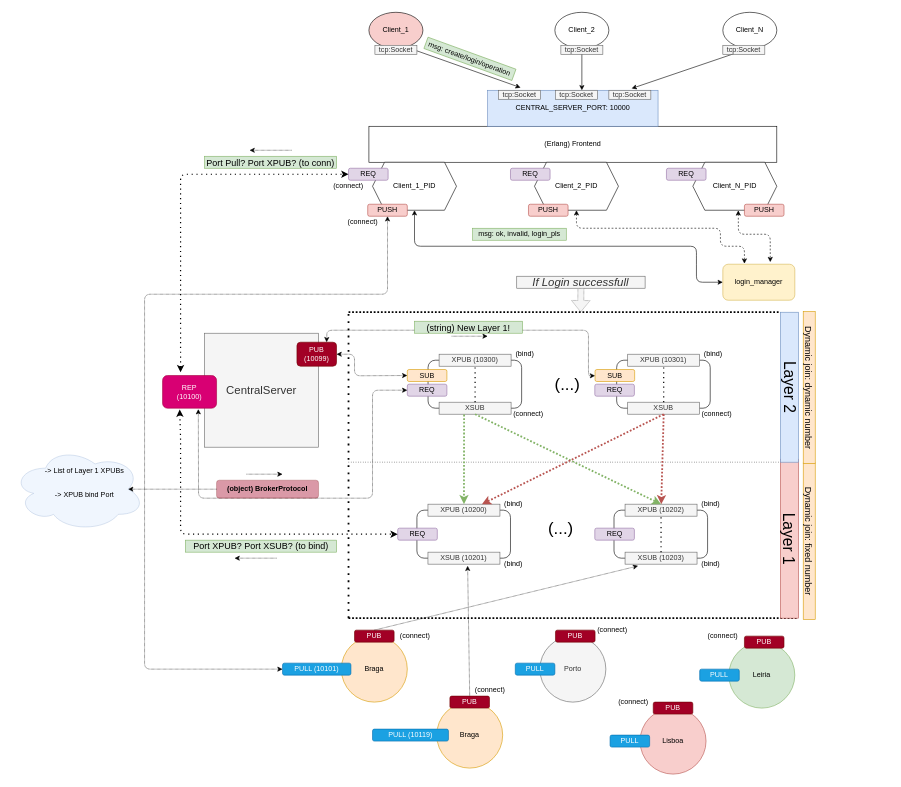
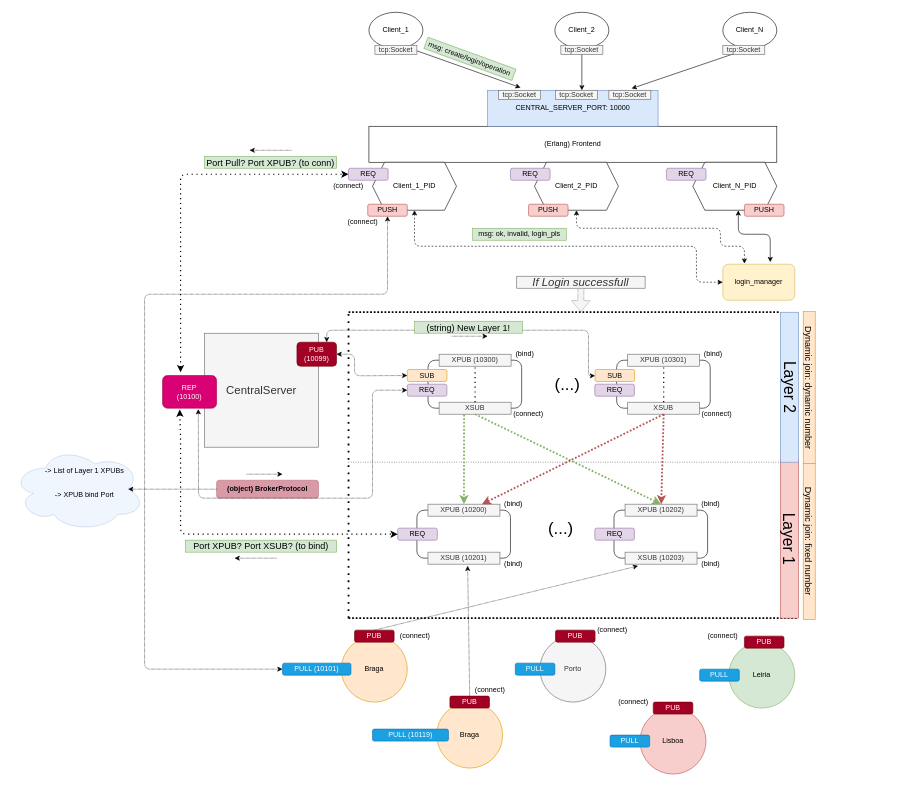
node "Client_1": fillcolor #f8cecc -> #ffffff
edge "Client_N_PID" -- "login_manager": style dashed -> solid
edge "Client_1_PID" -- "login_manager": style solid -> dashed
edge "XPUB (10202)" -- "XSUB (10203)": removed
